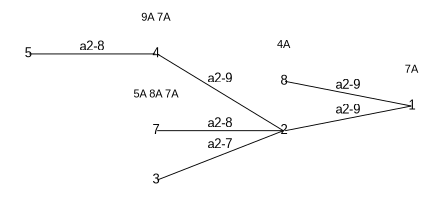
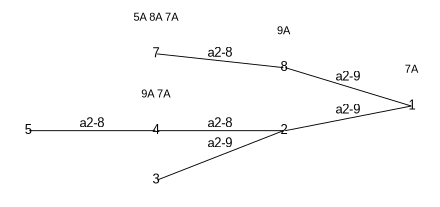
node "4A": label "4A" -> "9A"
edge "4" -- "2": label "a2-9" -> "a2-8"
edge "7" -- "2": now "7" -- "8"
edge "2" -- "3": label "a2-7" -> "a2-9"
